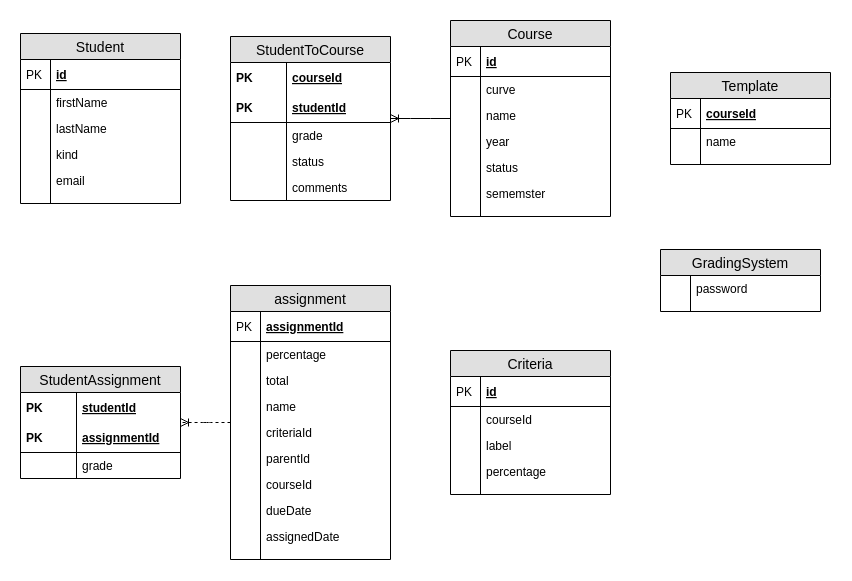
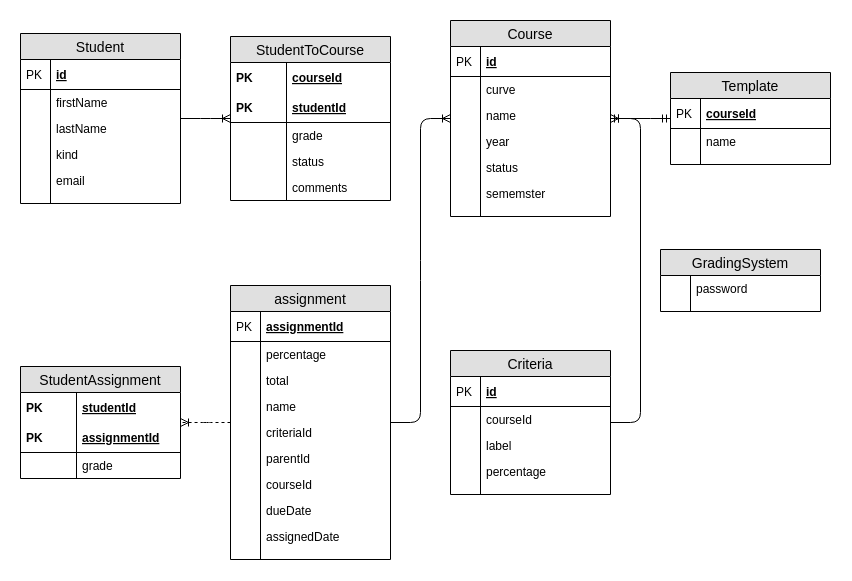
edge "Student" -> "StudentToCourse": added
edge "Course" -> "StudentToCourse": removed
edge "Course" -- "Template": added
edge "assignment" -> "Course": added
edge "Criteria" -> "Course": added
